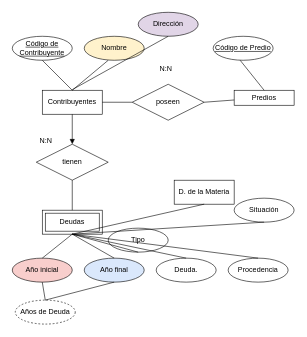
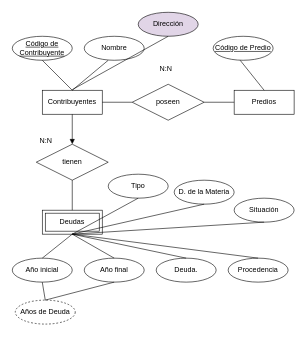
node "Nombre": fillcolor #fff2cc -> #ffffff
node "Predios": size 60x15 -> 60x24
node "D. de la Materia": shape rectangle -> ellipse
node "Tipo": moved (138, 240) -> (138, 186)
node "Año inicial": fillcolor #f8cecc -> #ffffff
node "Año final": fillcolor #dae8fc -> #ffffff
